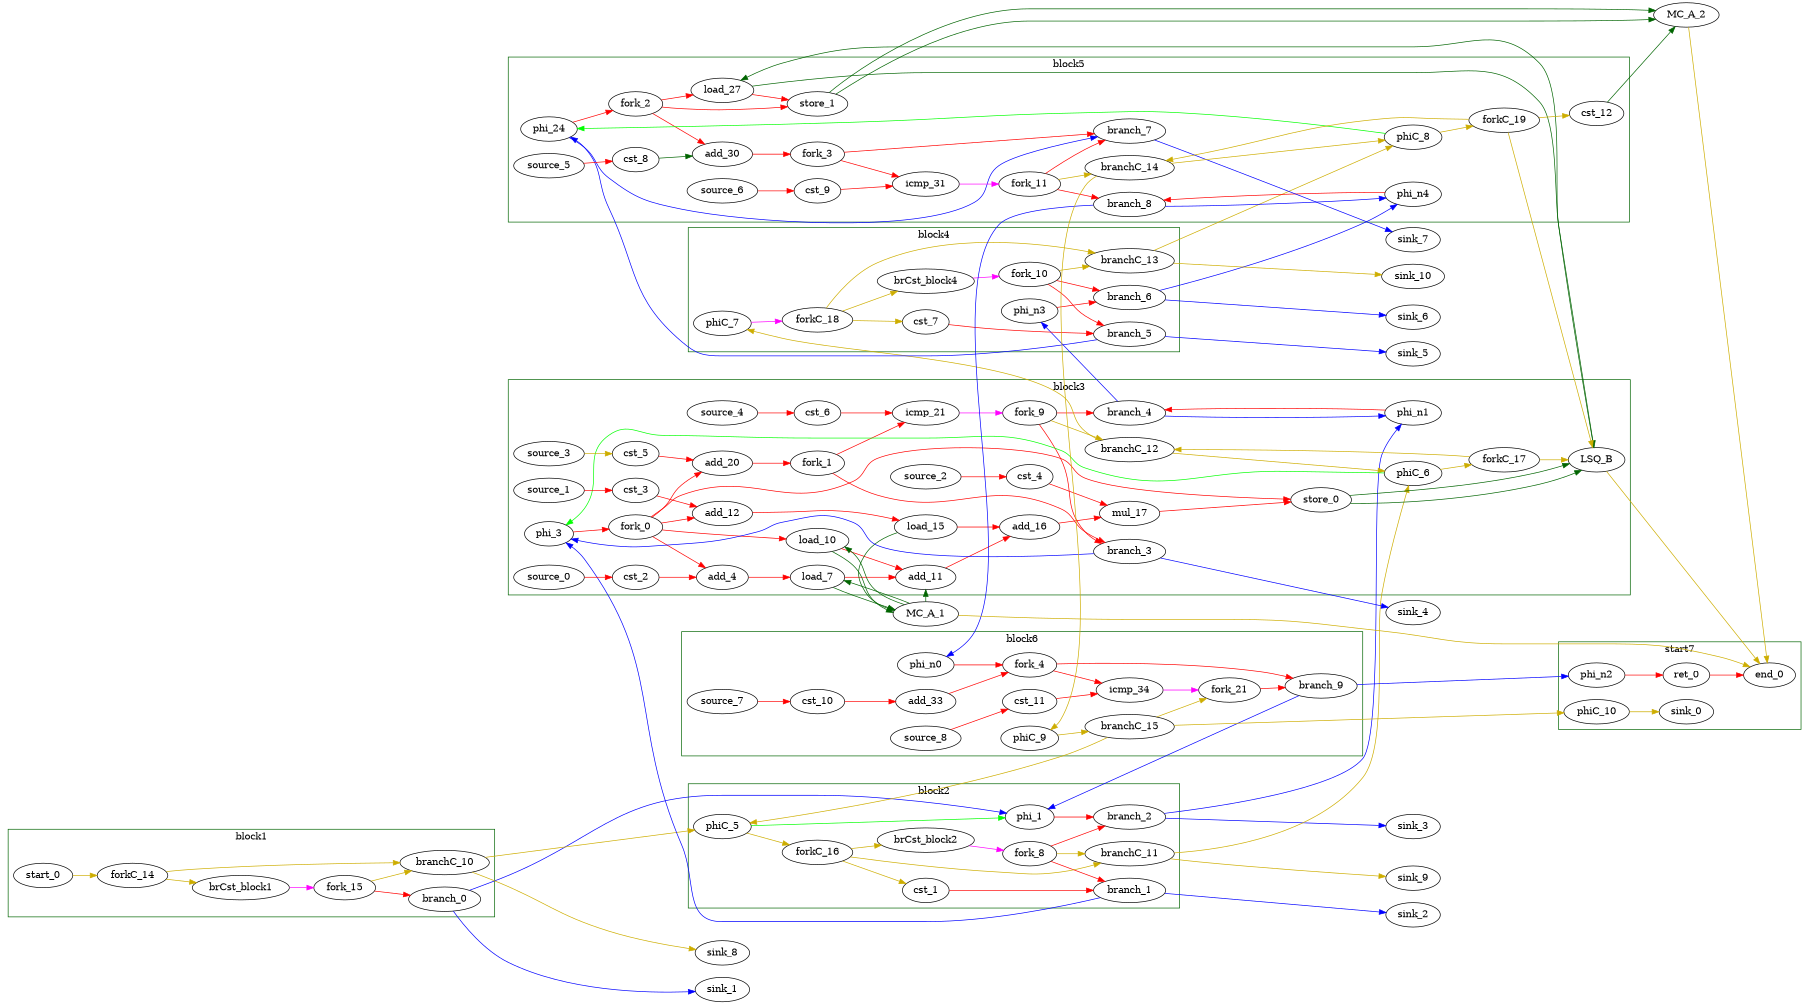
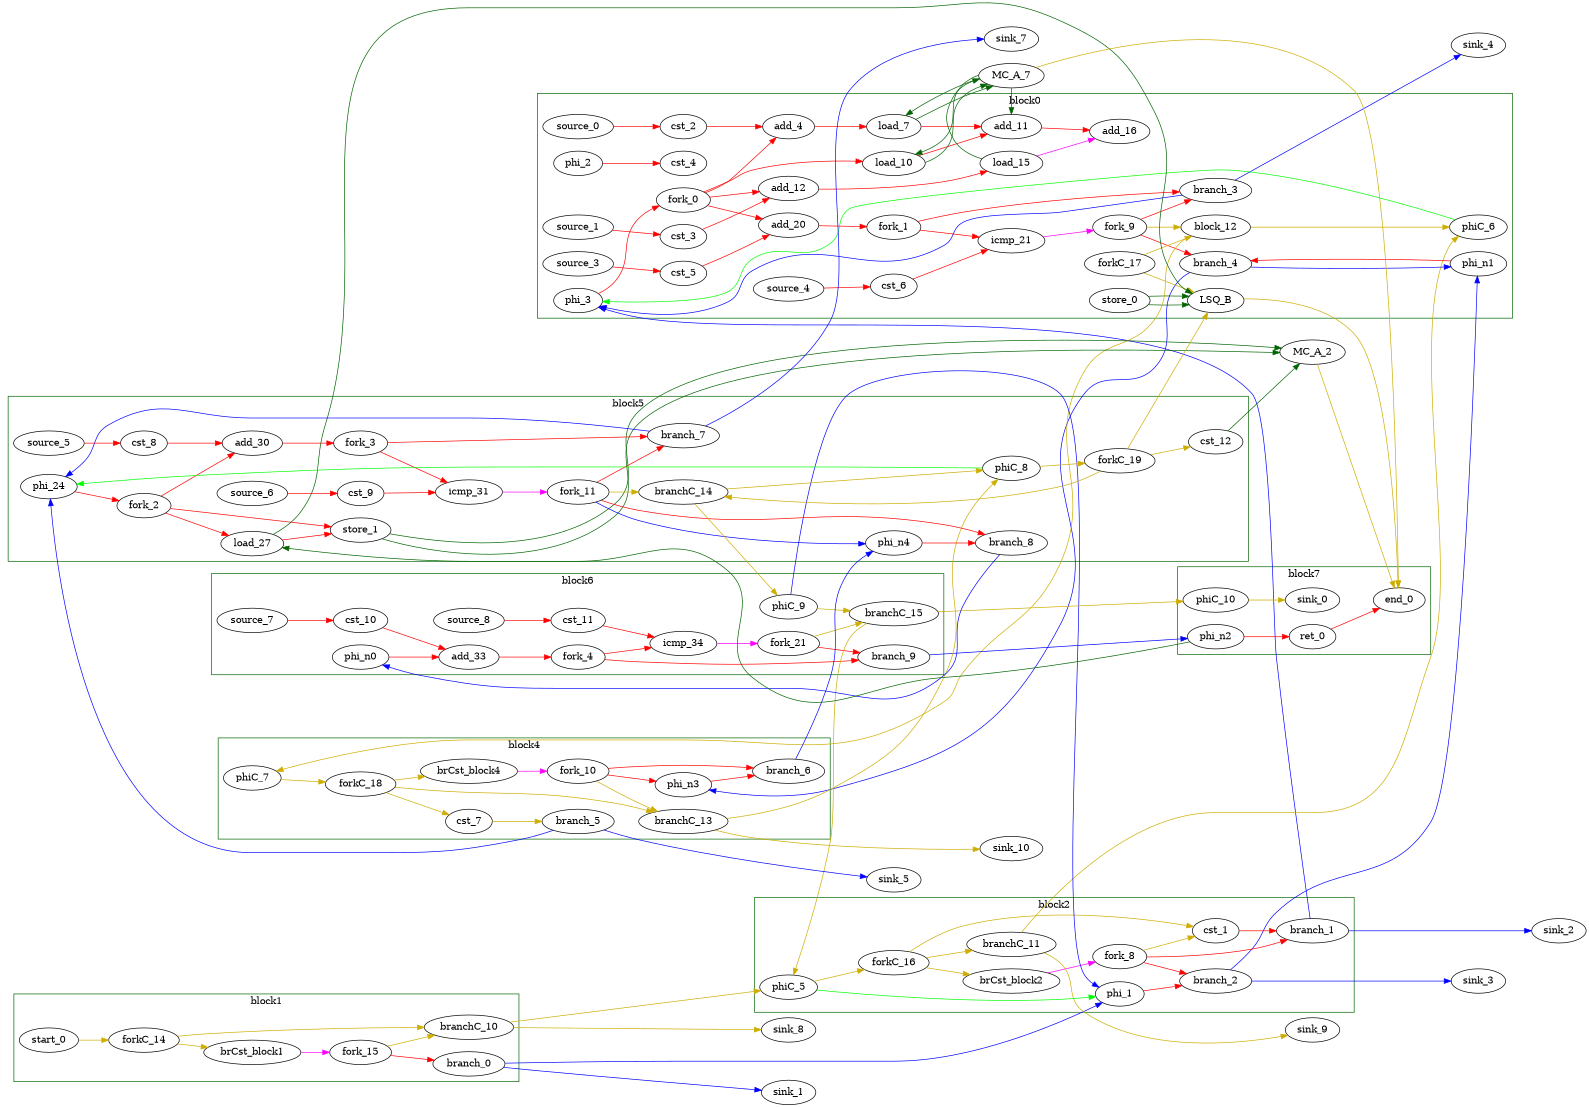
edge "LSQ_B" -> "load_27": now "phi_n2" -> "load_27"
edge "cst_8" -> "add_30": color darkgreen -> red
edge "branch_8" -> "phi_n4": now "fork_11" -> "phi_n4"
edge "phi_24" -> "branch_7": reversed
edge "fork_10" -> "branch_5": now "fork_10" -> "phi_n3"
node "sink_6": removed
edge "phiC_7" -> "forkC_18": color magenta -> gold3
edge "cst_7" -> "branch_5": color red -> gold3
cluster "block3": label "block3" -> "block0"
edge "fork_0" -> "store_0": removed
node "branchC_12": label "branchC_12" -> "block_12"
edge "source_3" -> "cst_5": color gold3 -> red
edge "phiC_6" -> "forkC_17": removed
node "source_2": label "source_2" -> "phi_2"
node "mul_17": removed
edge "load_15" -> "add_16": color red -> magenta
node "MC_A_1": label "MC_A_1" -> "MC_A_7"
cluster "start7": label "start7" -> "block7"
edge "phi_n0" -> "fork_4": now "phi_n0" -> "add_33"
edge "branchC_15" -> "fork_21": reversed
edge "branch_9" -> "phi_1": now "phiC_9" -> "phi_1"
edge "fork_8" -> "branchC_11": now "fork_8" -> "cst_1"
